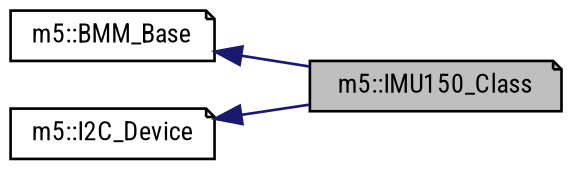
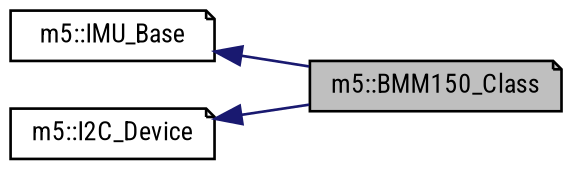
node "m5::BMM_Base": label "m5::BMM_Base" -> "m5::IMU_Base"
node "m5::IMU150_Class": label "m5::IMU150_Class" -> "m5::BMM150_Class"
